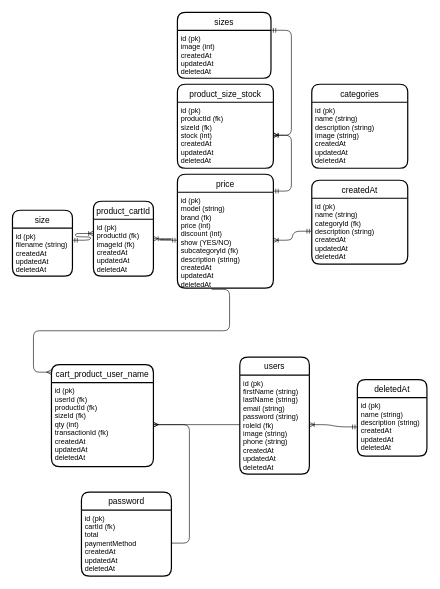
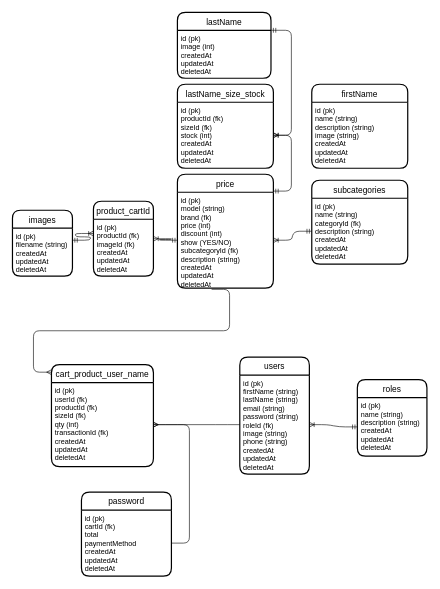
node "sizes": label "sizes" -> "lastName"
node "product_size_stock": label "product_size_stock" -> "lastName_size_stock"
node "categories": label "categories" -> "firstName"
node "createdAt": label "createdAt" -> "subcategories"
node "size": label "size" -> "images"
node "deletedAt": label "deletedAt" -> "roles"
